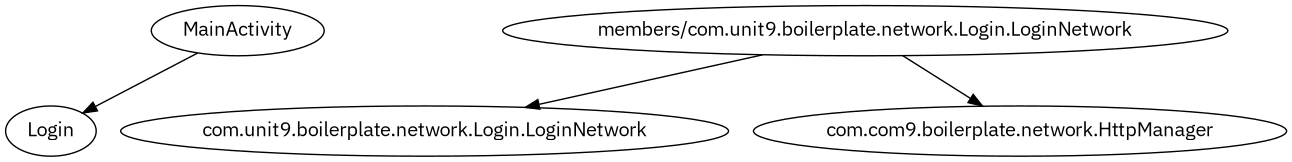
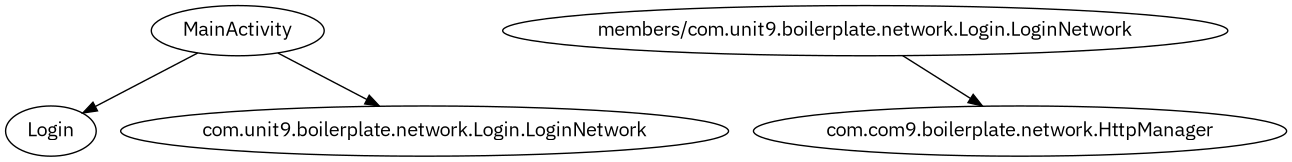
edge "members/com.unit9.boilerplate.network.Login.LoginNetwork" -> "com.unit9.boilerplate.network.Login.LoginNetwork": now "MainActivity" -> "com.unit9.boilerplate.network.Login.LoginNetwork"
